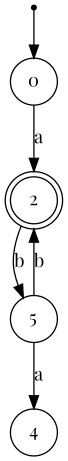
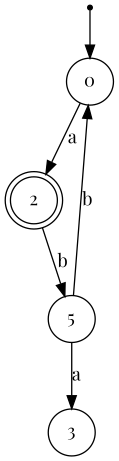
edge "5" -> "2": now "5" -> "0"
node "4": label "4" -> "3"
